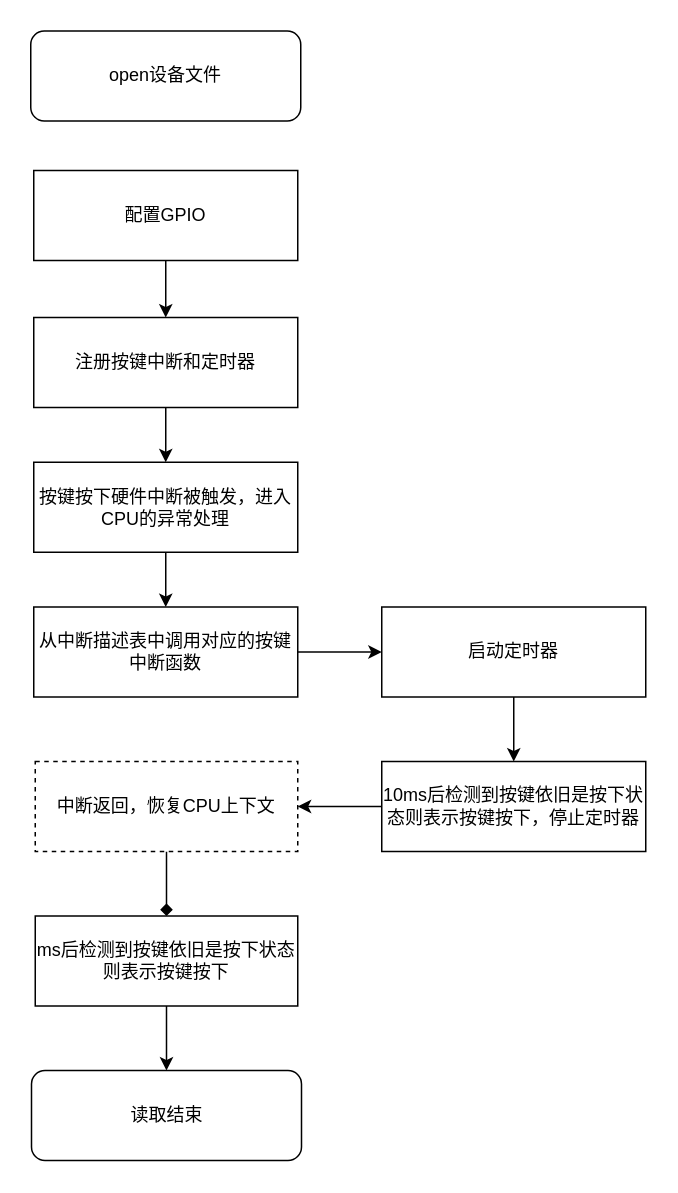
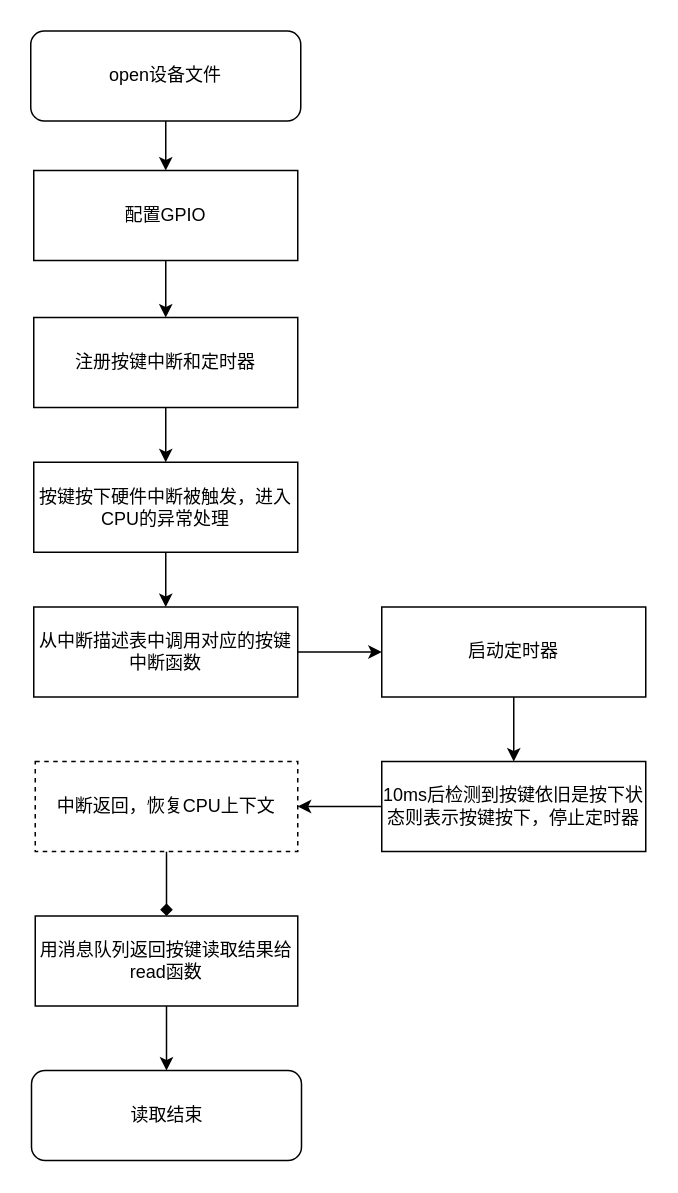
edge "open设备文件" -> "配置GPIO": added
node "ms后检测到按键依旧是按下状态则表示按键按下": label "ms后检测到按键依旧是按下状态则表示按键按下" -> "用消息队列返回按键读取结果给read函数"
